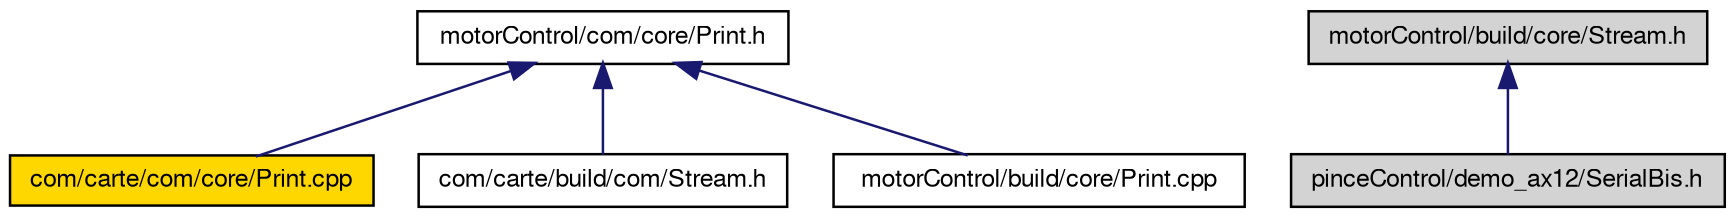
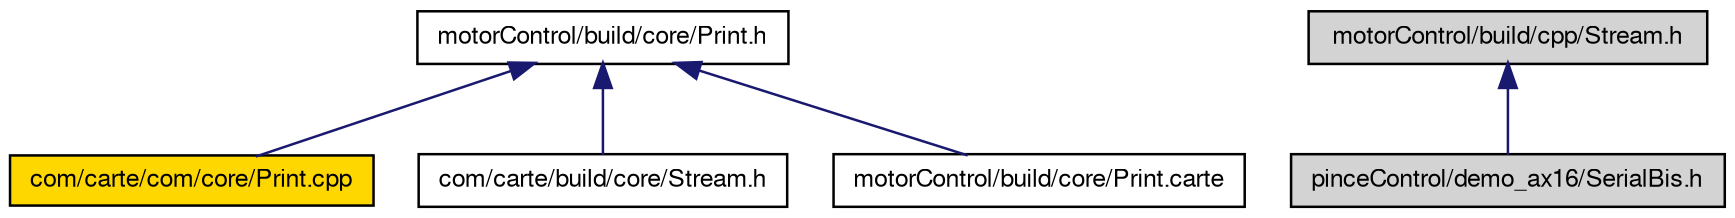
node "motorControl/com/core/Print.h": label "motorControl/com/core/Print.h" -> "motorControl/build/core/Print.h"
node "motorControl/build/core/Stream.h": label "motorControl/build/core/Stream.h" -> "motorControl/build/cpp/Stream.h"
node "com/carte/build/com/Stream.h": label "com/carte/build/com/Stream.h" -> "com/carte/build/core/Stream.h"
node "motorControl/build/core/Print.cpp": label "motorControl/build/core/Print.cpp" -> "motorControl/build/core/Print.carte"
node "pinceControl/demo_ax12/SerialBis.h": label "pinceControl/demo_ax12/SerialBis.h" -> "pinceControl/demo_ax16/SerialBis.h"
